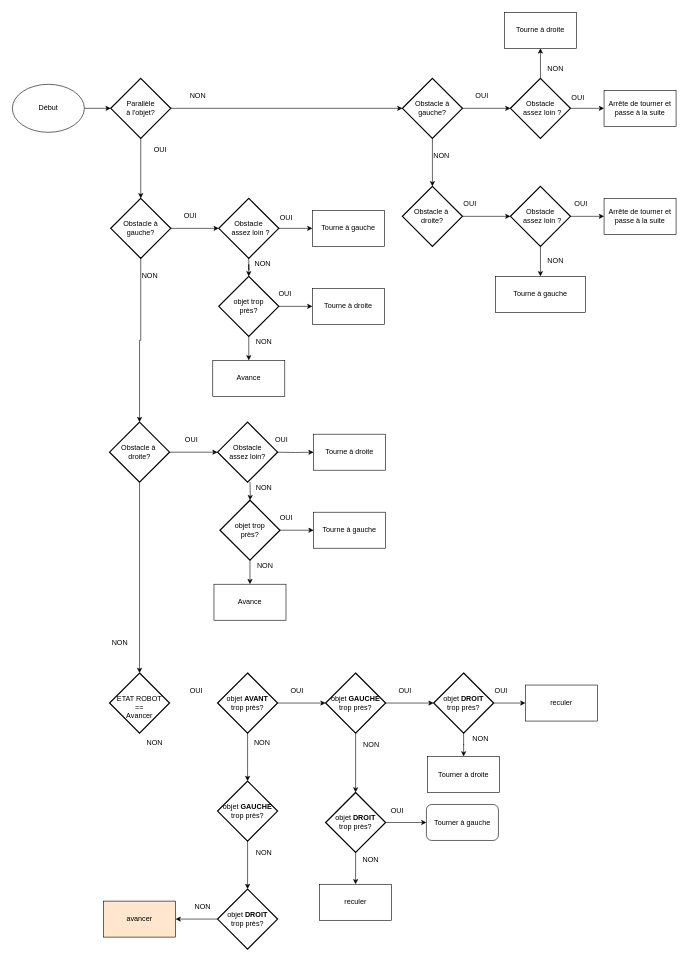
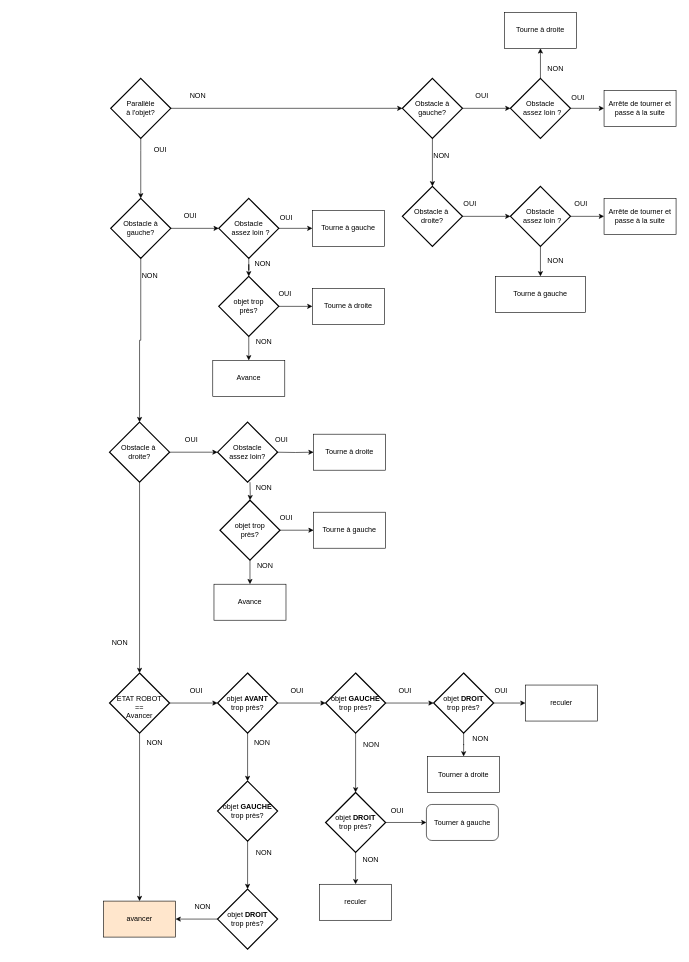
node "Début": removed
edge "Début" -> "Parallèle à l'objet?": removed
edge "ETAT ROBOT == Avancer" -> "objet AVANT trop près?": added
edge "ETAT ROBOT == Avancer" -> "avancer": added
